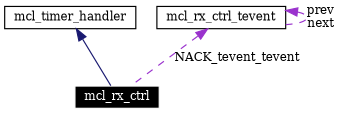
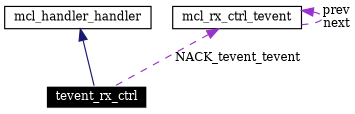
node "mcl_timer_handler": label "mcl_timer_handler" -> "mcl_handler_handler"
node "mcl_rx_ctrl": label "mcl_rx_ctrl" -> "tevent_rx_ctrl"
